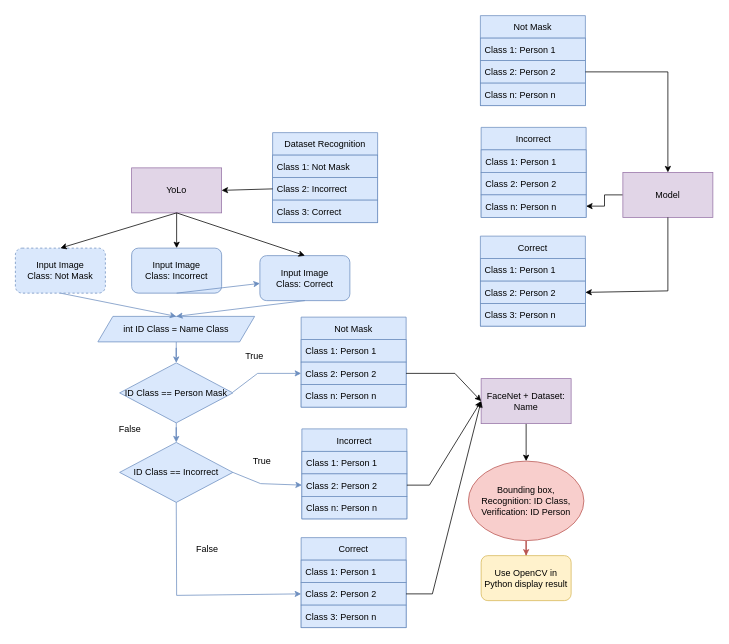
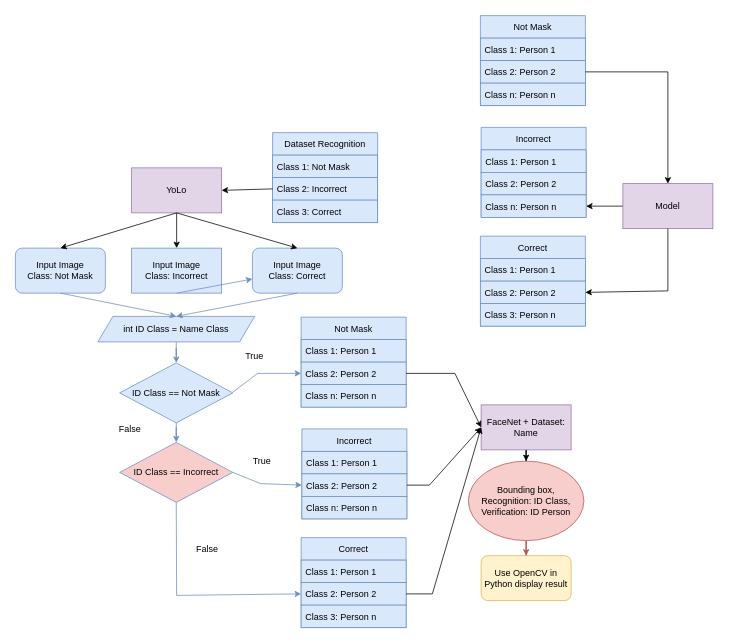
node "Model": moved (668, 195) -> (668, 206)
node "Input Image Class: Not Mask": style dashed -> solid
node "Input Image Class: Incorrect": shape rounded rectangle -> rectangle
node "Input Image Class: Correct": moved (305, 278) -> (297, 270)
node "ID Class == Person Mask": label "ID Class == Person Mask" -> "ID Class == Not Mask"
node "FaceNet + Dataset: Name": moved (526, 401) -> (526, 427)
node "ID Class == Incorrect": fillcolor #dae8fc -> #f8cecc
